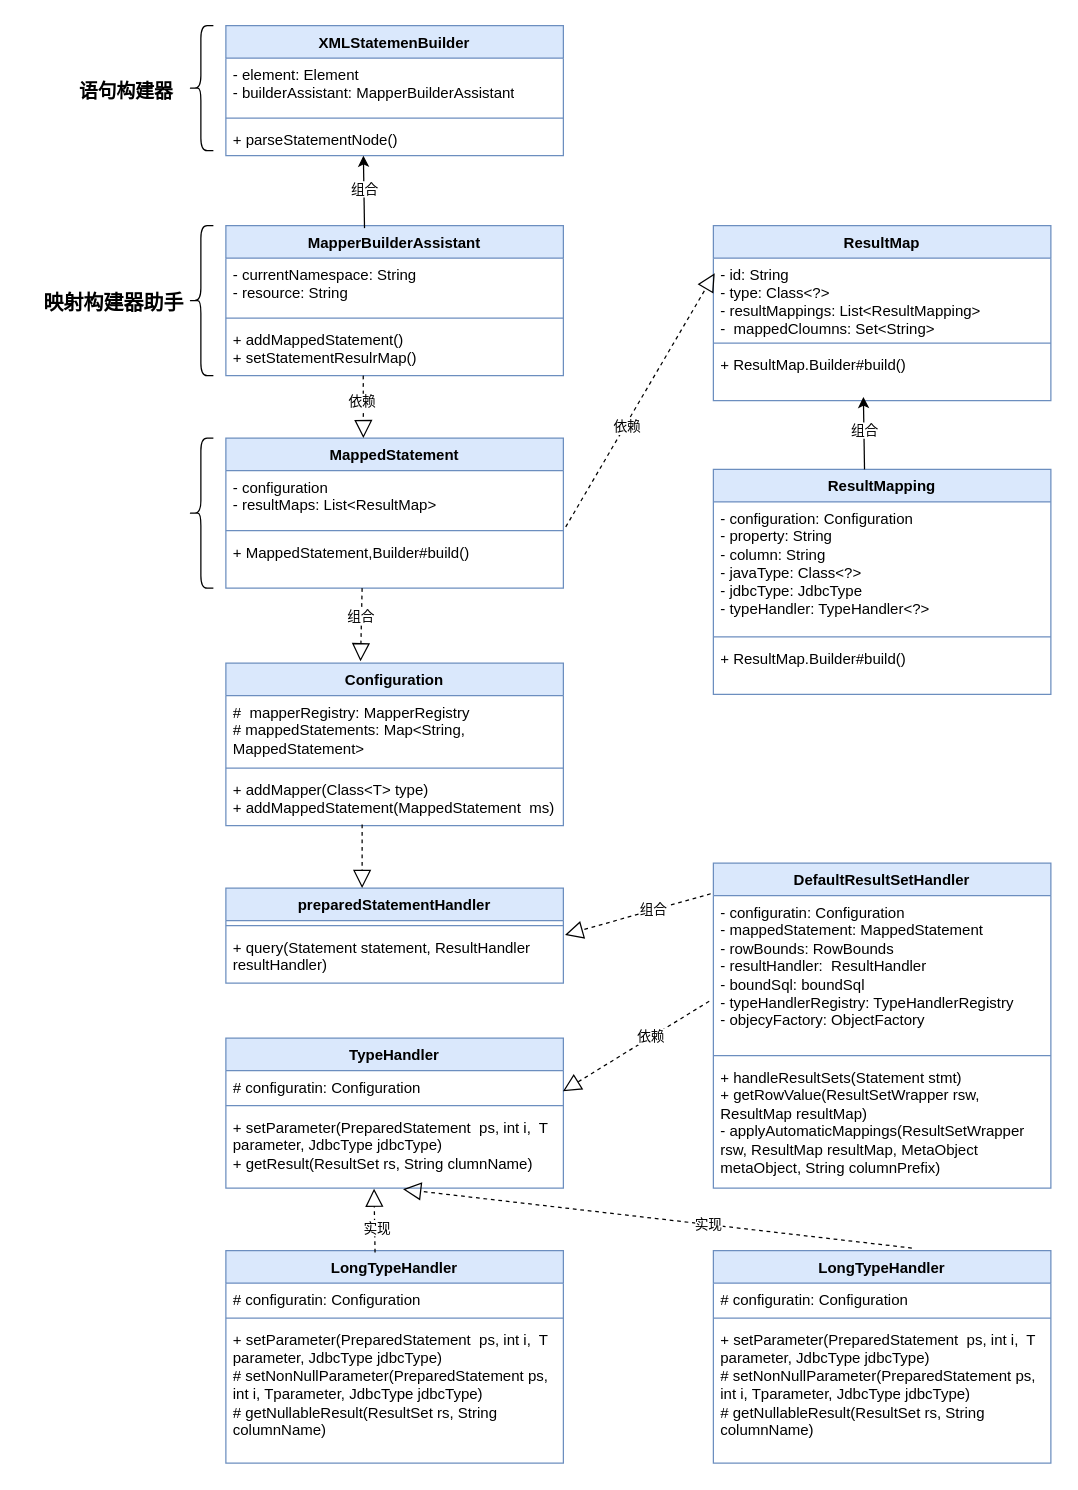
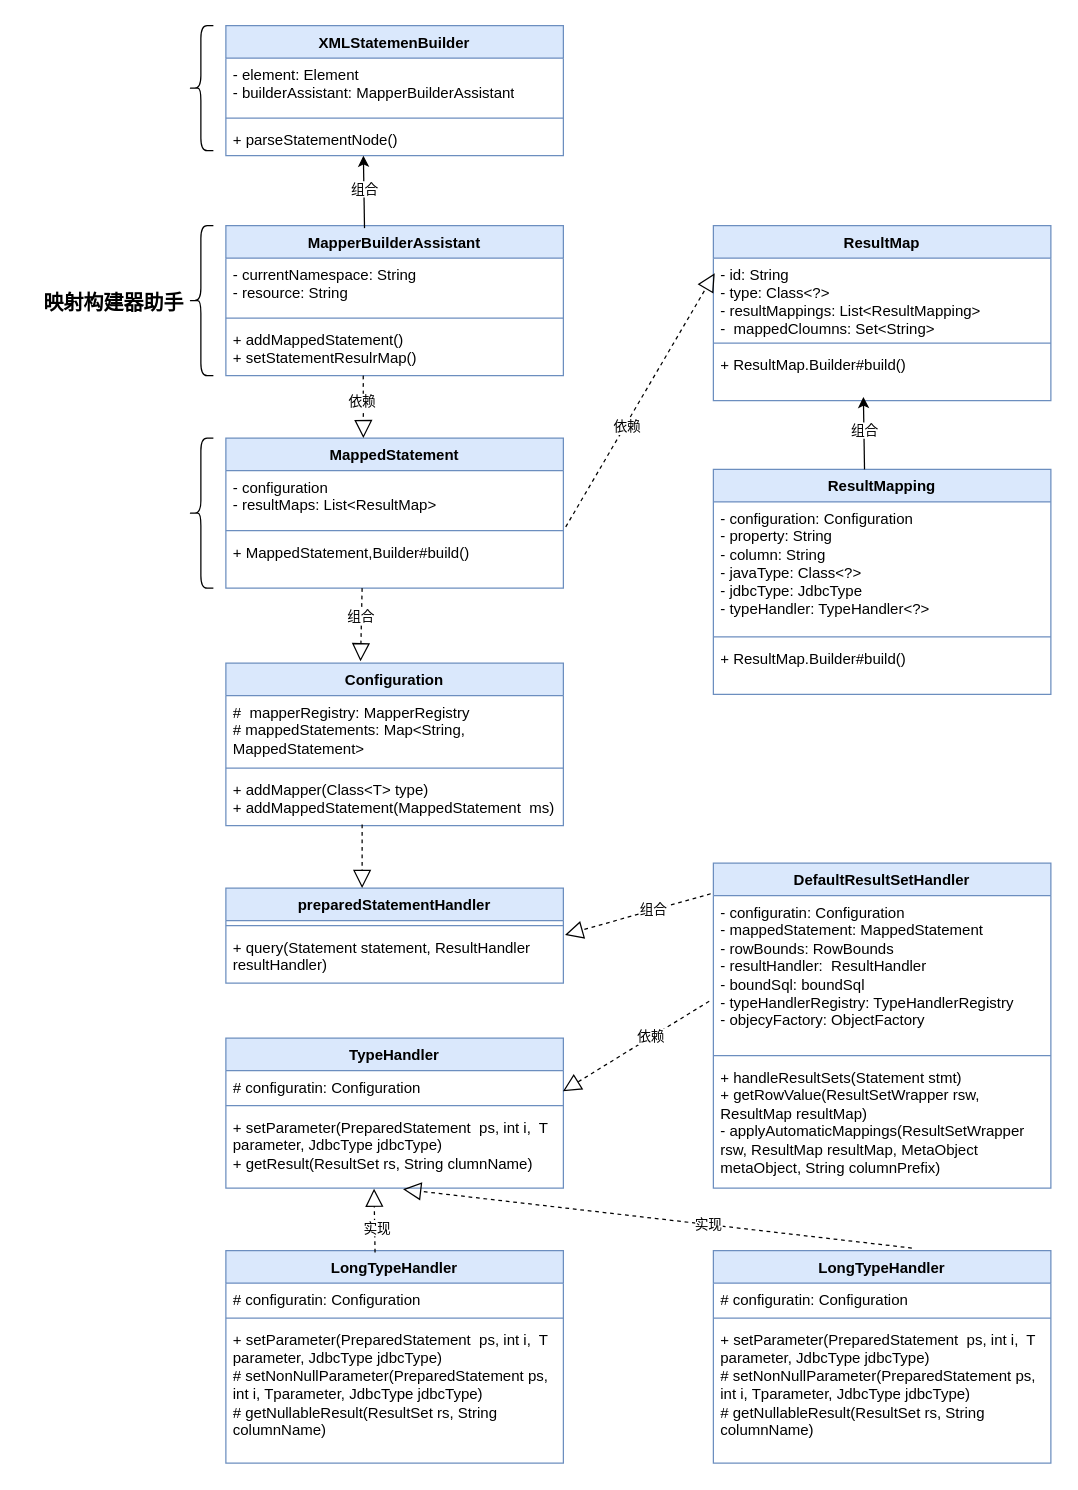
node "语句构建器": removed
